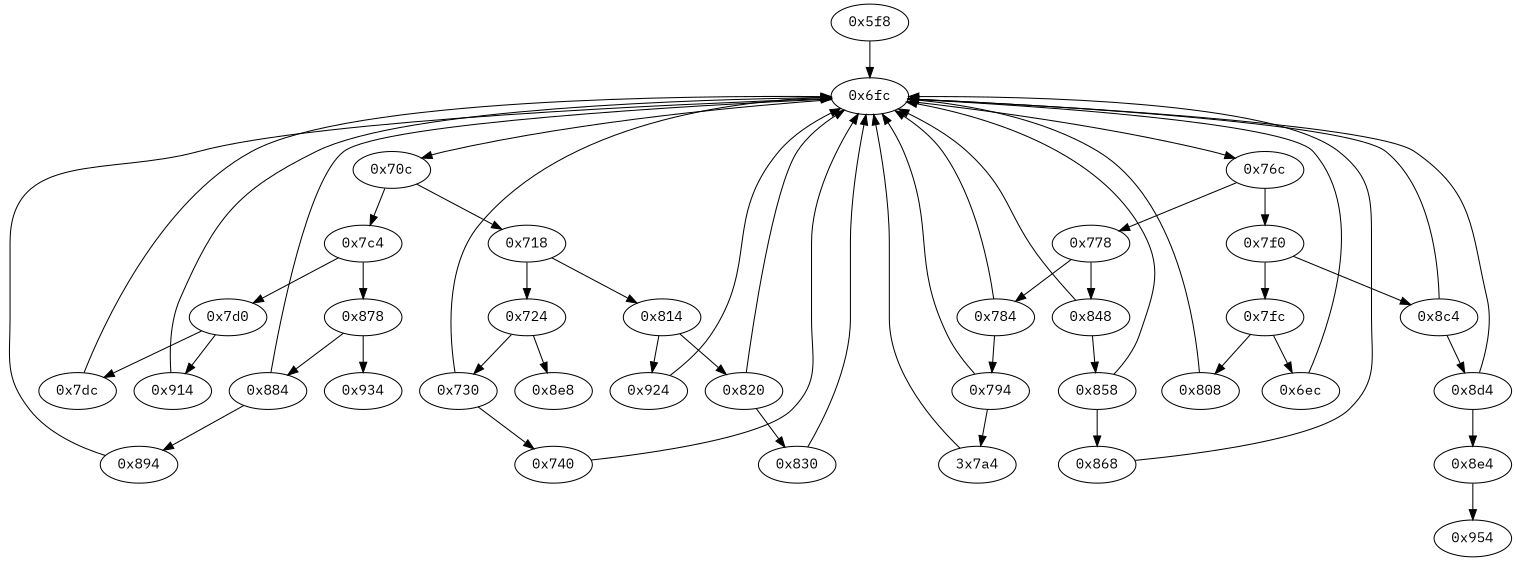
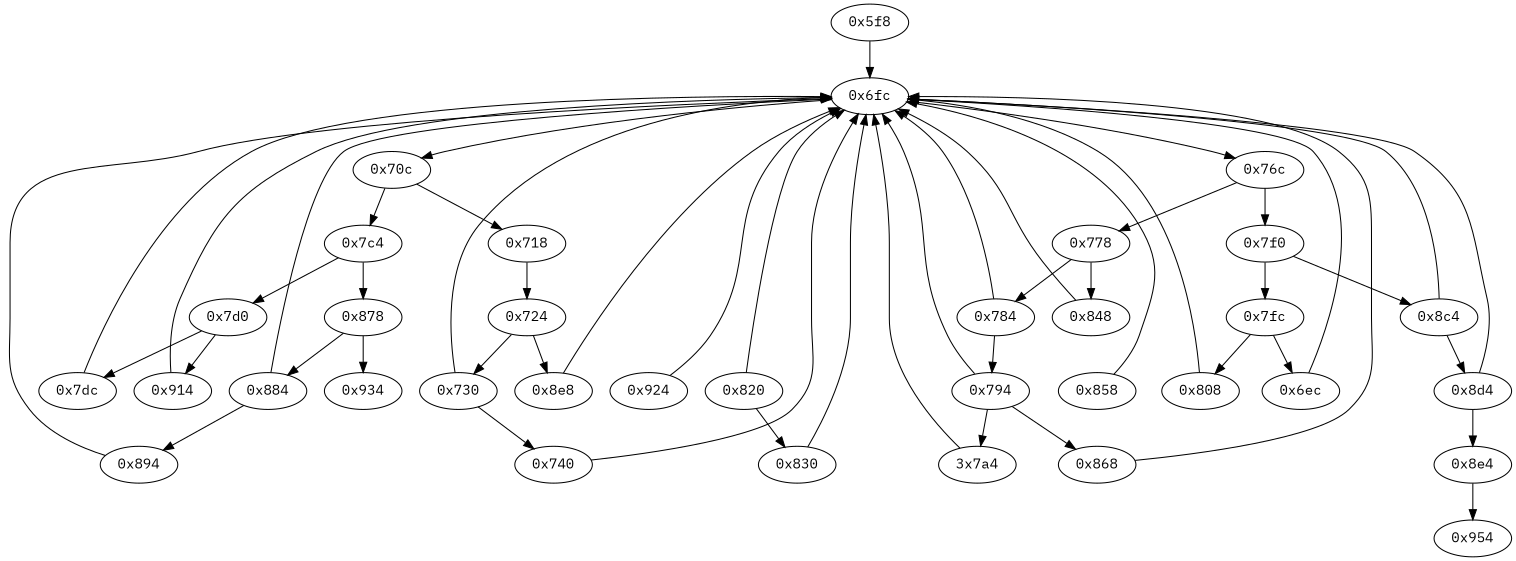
edge "0x8e8" -> "0x6fc": added
node "0x814": removed
edge "0x848" -> "0x858": removed
edge "0x858" -> "0x868": now "0x794" -> "0x868"
